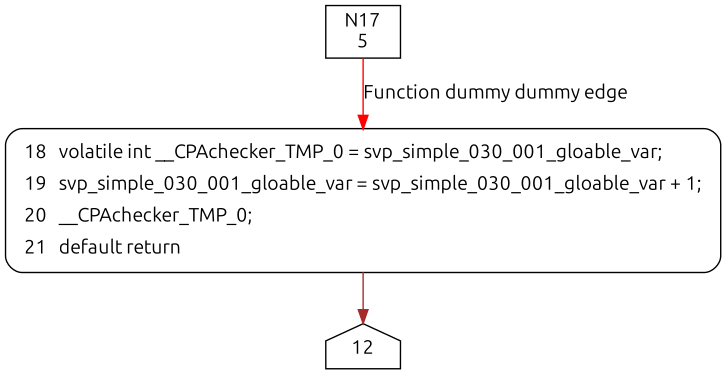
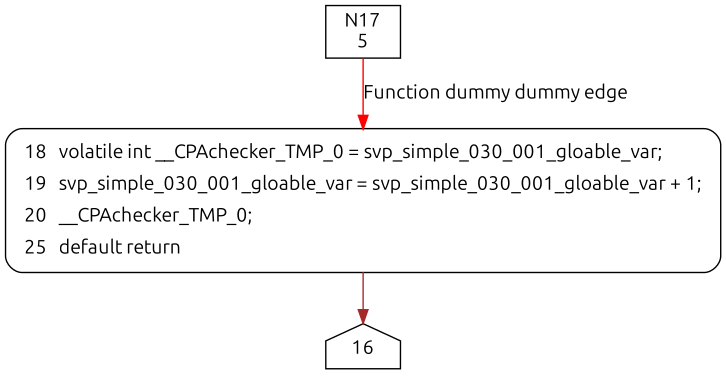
node "18": text "21" -> "25"
node "12": label "12" -> "16"
